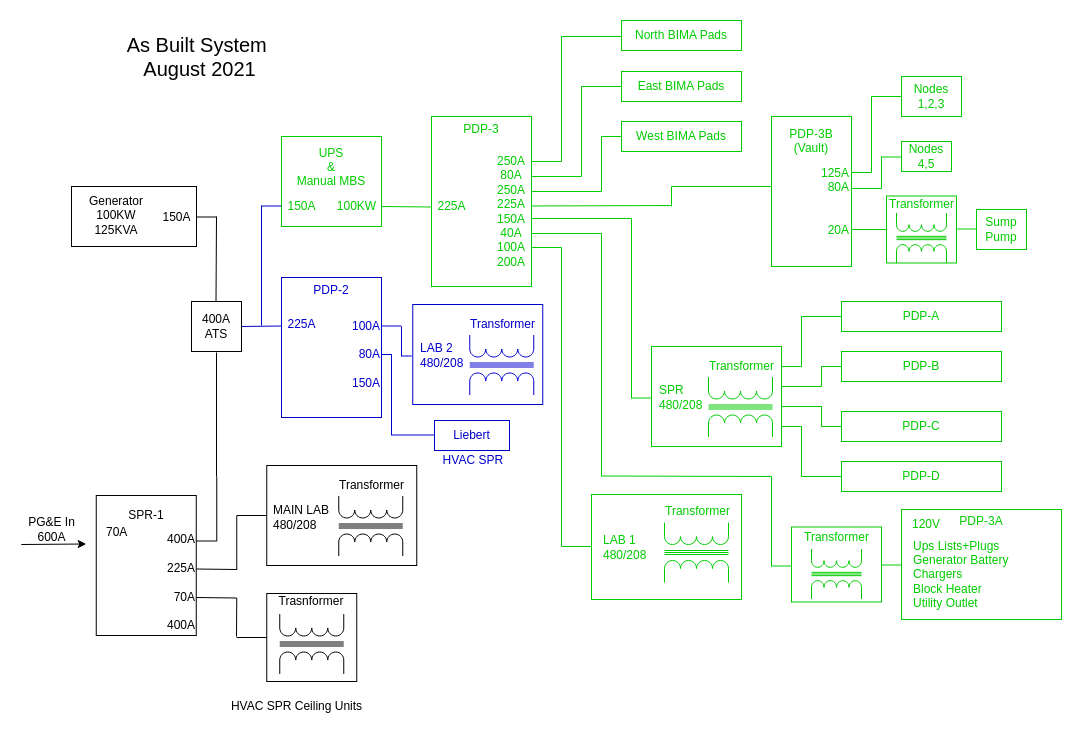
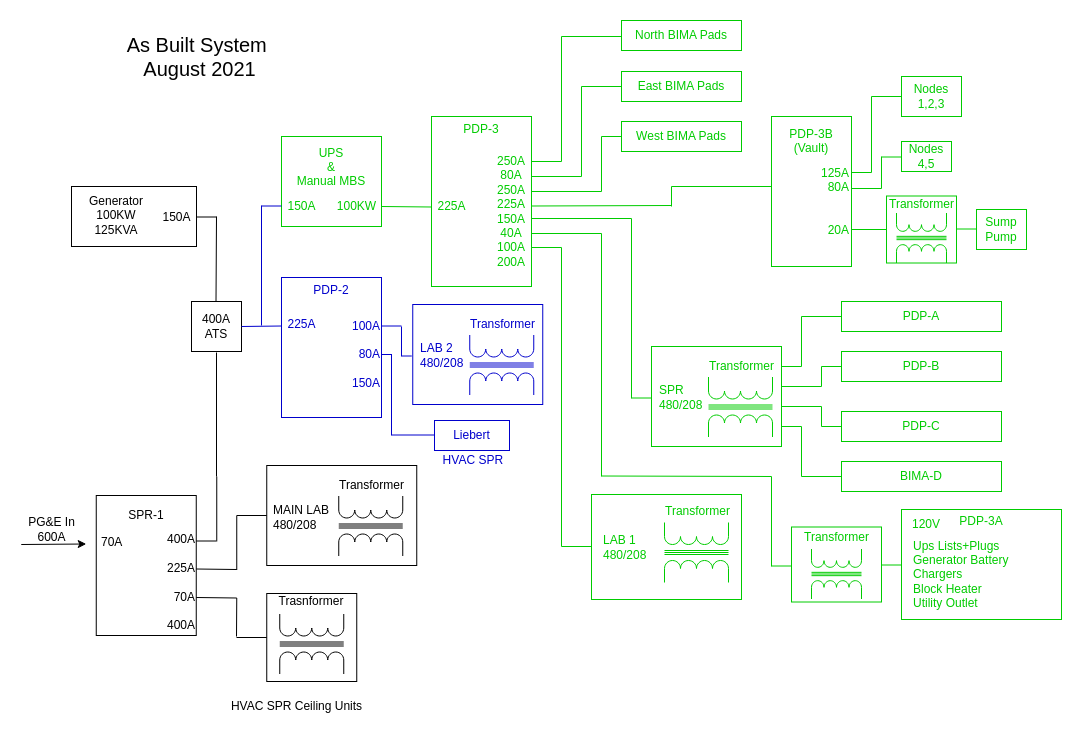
node "PDP-D": label "PDP-D" -> "BIMA-D"
node "70A": moved (124, 533) -> (119, 543)
